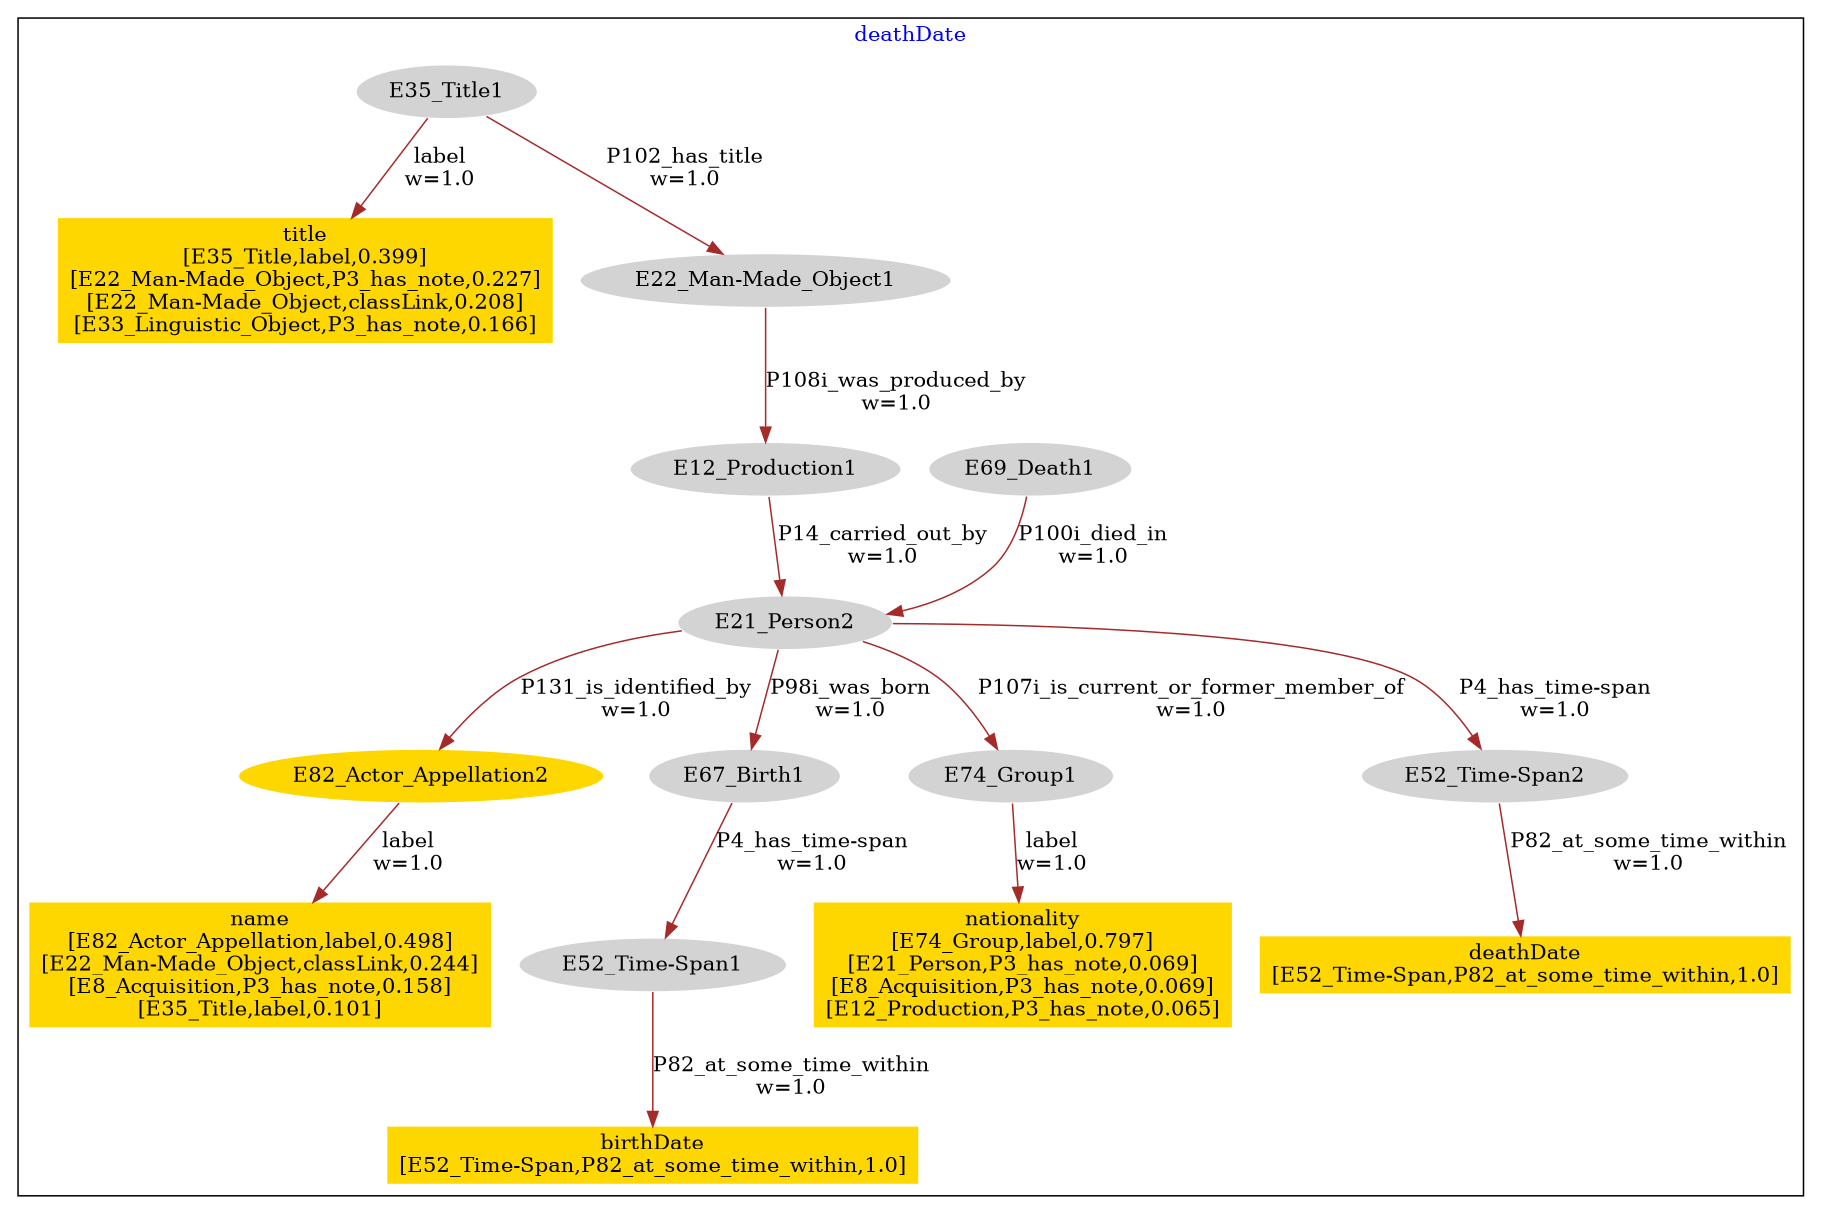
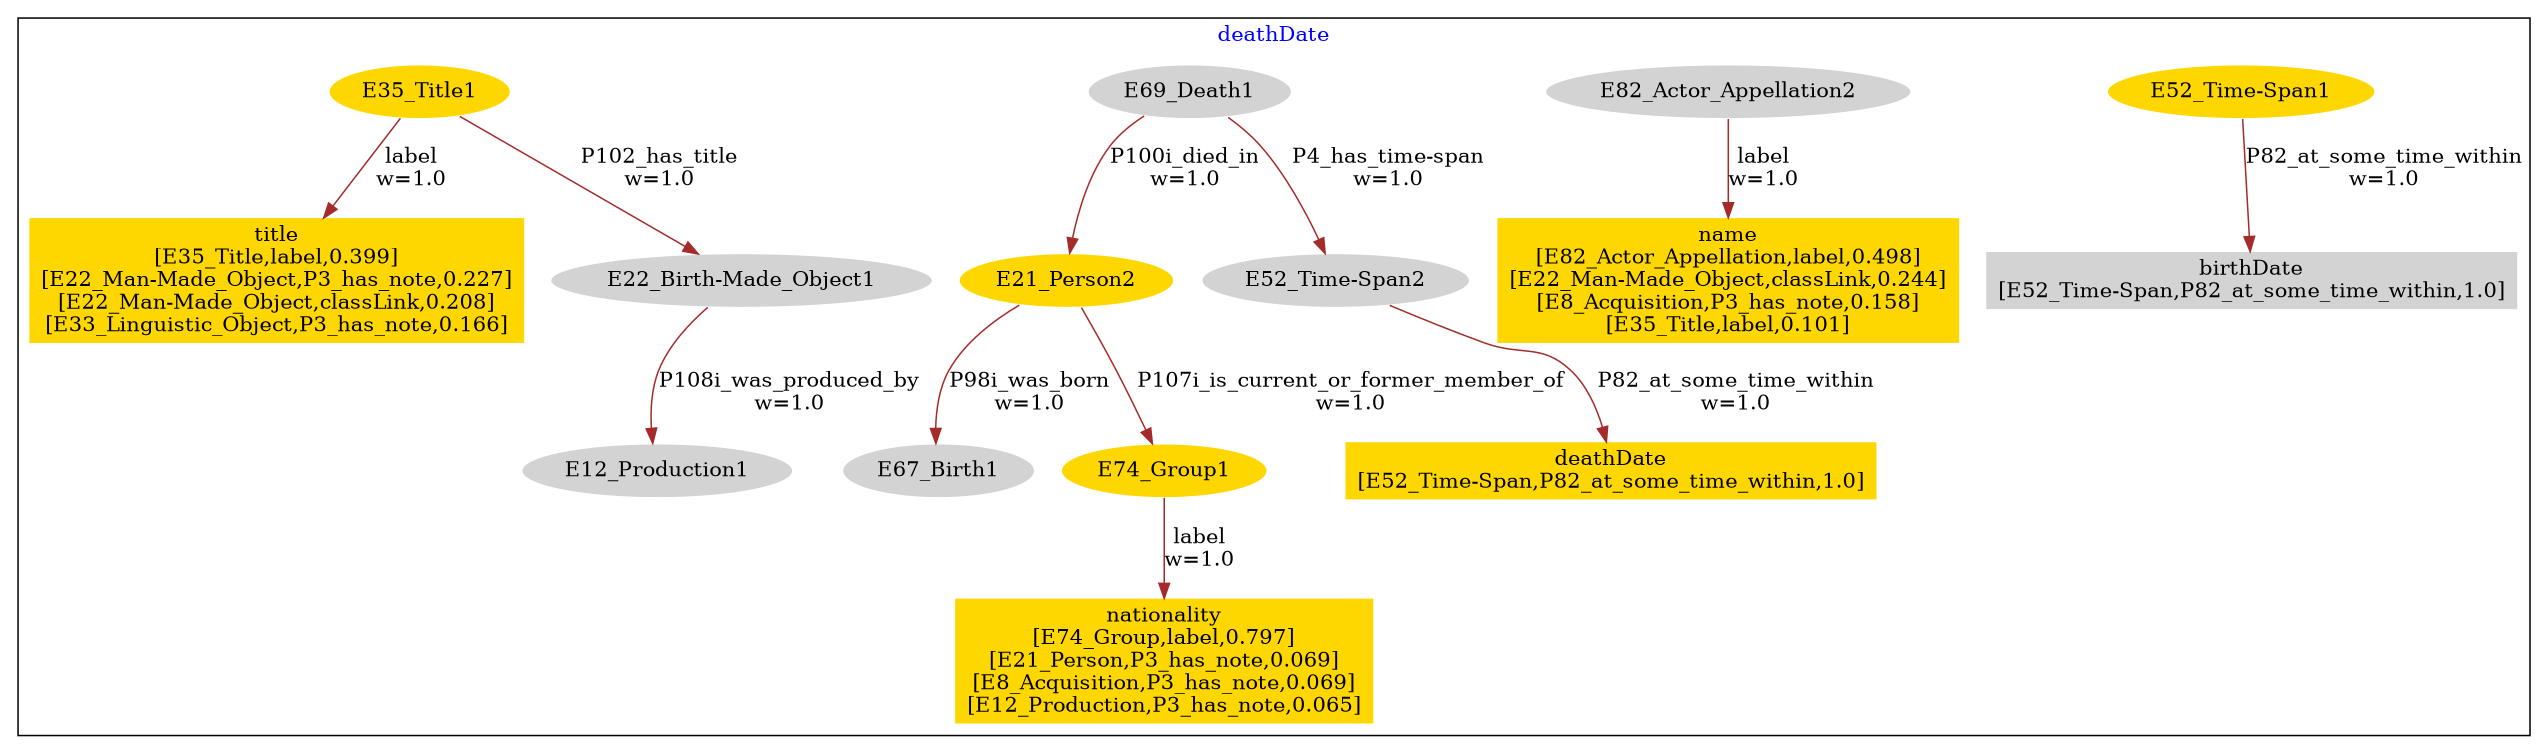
node "E35_Title1": fillcolor lightgray -> gold
node "E22_Man-Made_Object1": label "E22_Man-Made_Object1" -> "E22_Birth-Made_Object1"
edge "E12_Production1" -> "E21_Person2": removed, label "P14_carried_out_by w=1.0"
node "E21_Person2": fillcolor lightgray -> gold
edge "E21_Person2" -> "E52_Time-Span2": now "E69_Death1" -> "E52_Time-Span2"
edge "E21_Person2" -> "E82_Actor_Appellation2": removed, label "P131_is_identified_by w=1.0"
node "E82_Actor_Appellation2": fillcolor gold -> lightgray
node "E74_Group1": fillcolor lightgray -> gold
edge "E67_Birth1" -> "E52_Time-Span1": removed, label "P4_has_time-span w=1.0"
node "E52_Time-Span1": fillcolor lightgray -> gold
node "birthDate [E52_Time-Span,P82_at_some_time_within,1.0]": fillcolor gold -> lightgray
